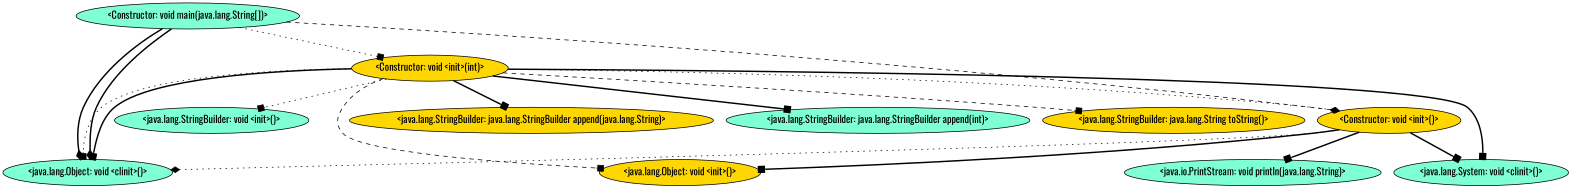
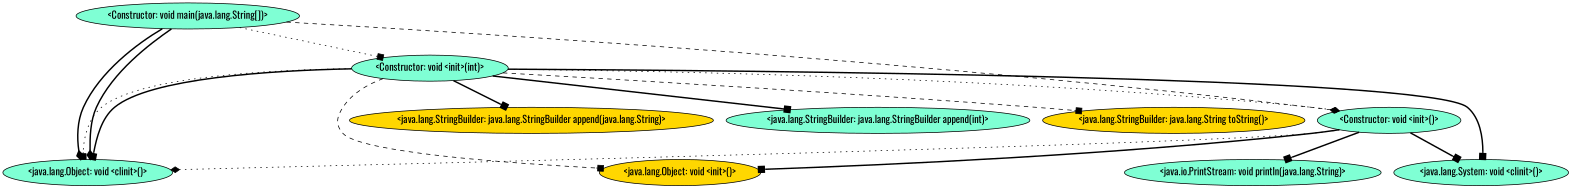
node "<Constructor: void <init>(int)>": fillcolor gold -> aquamarine
node "<java.lang.StringBuilder: void <init>()>": removed
node "<Constructor: void <init>()>": fillcolor gold -> aquamarine
